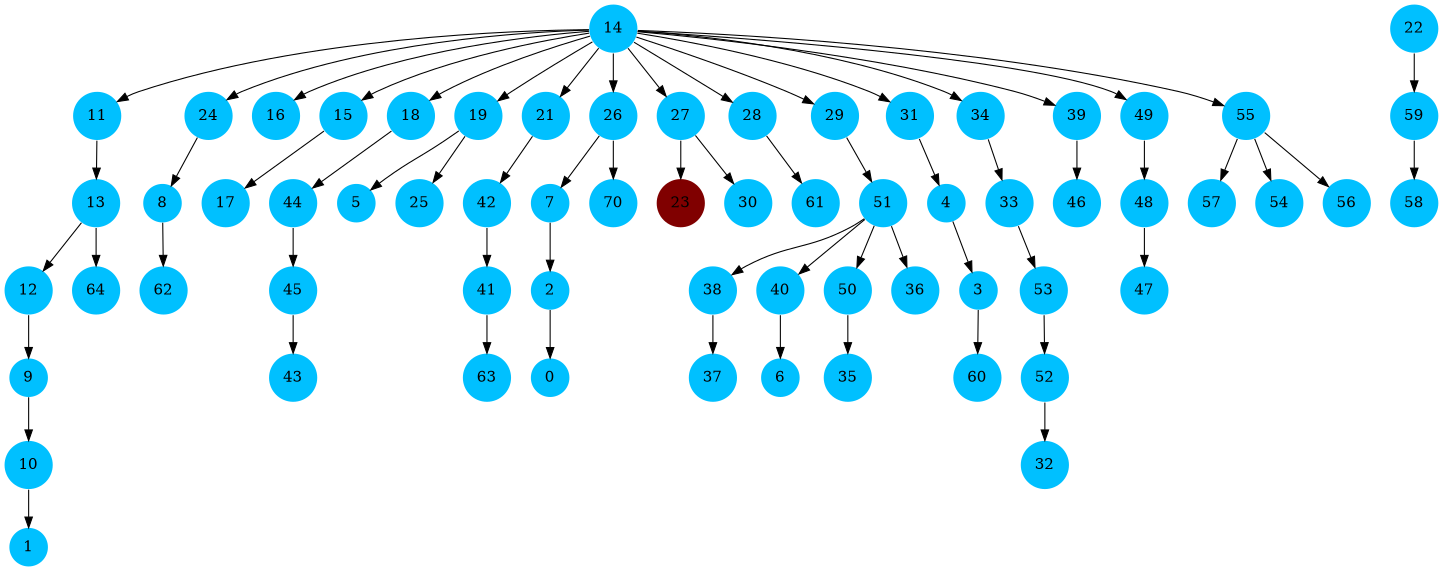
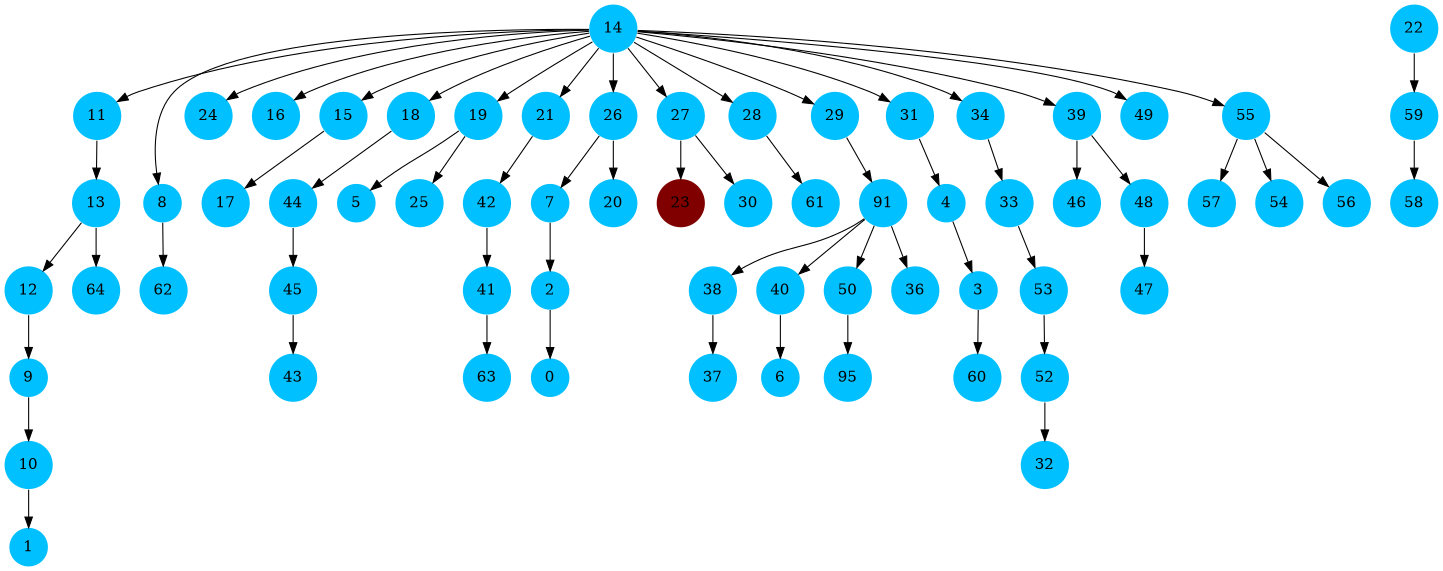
edge "49" -> "48": now "39" -> "48"
edge "24" -> "8": now "14" -> "8"
node "70": label "70" -> "20"
node "51": label "51" -> "91"
node "35": label "35" -> "95"
